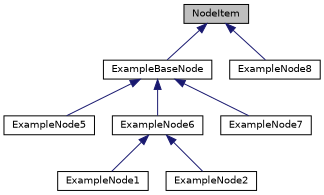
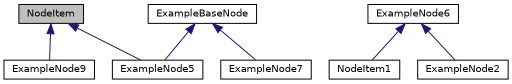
edge "ExampleBaseNode" -> "NodeItem": now "ExampleNode5" -> "NodeItem"
node "ExampleNode8": label "ExampleNode8" -> "ExampleNode9"
edge "ExampleNode6" -> "ExampleBaseNode": removed
node "ExampleNode1": label "ExampleNode1" -> "NodeItem1"
